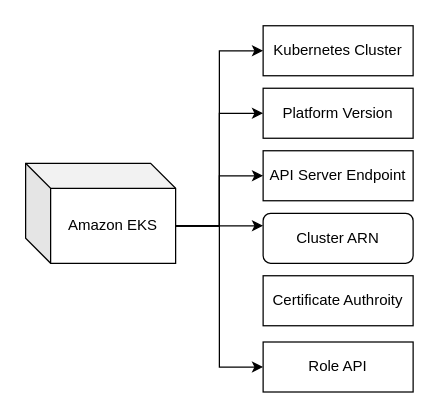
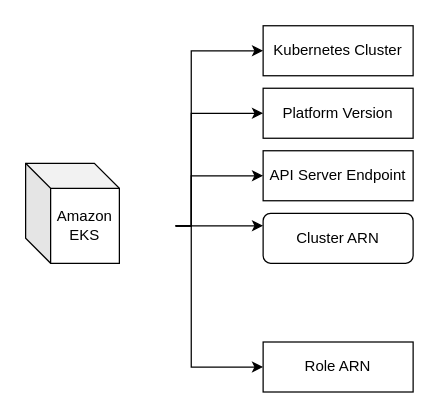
node "Amazon EKS": size 150x100 -> 94x100
node "Certificate Authroity": removed
node "Role API": label "Role API" -> "Role ARN"
